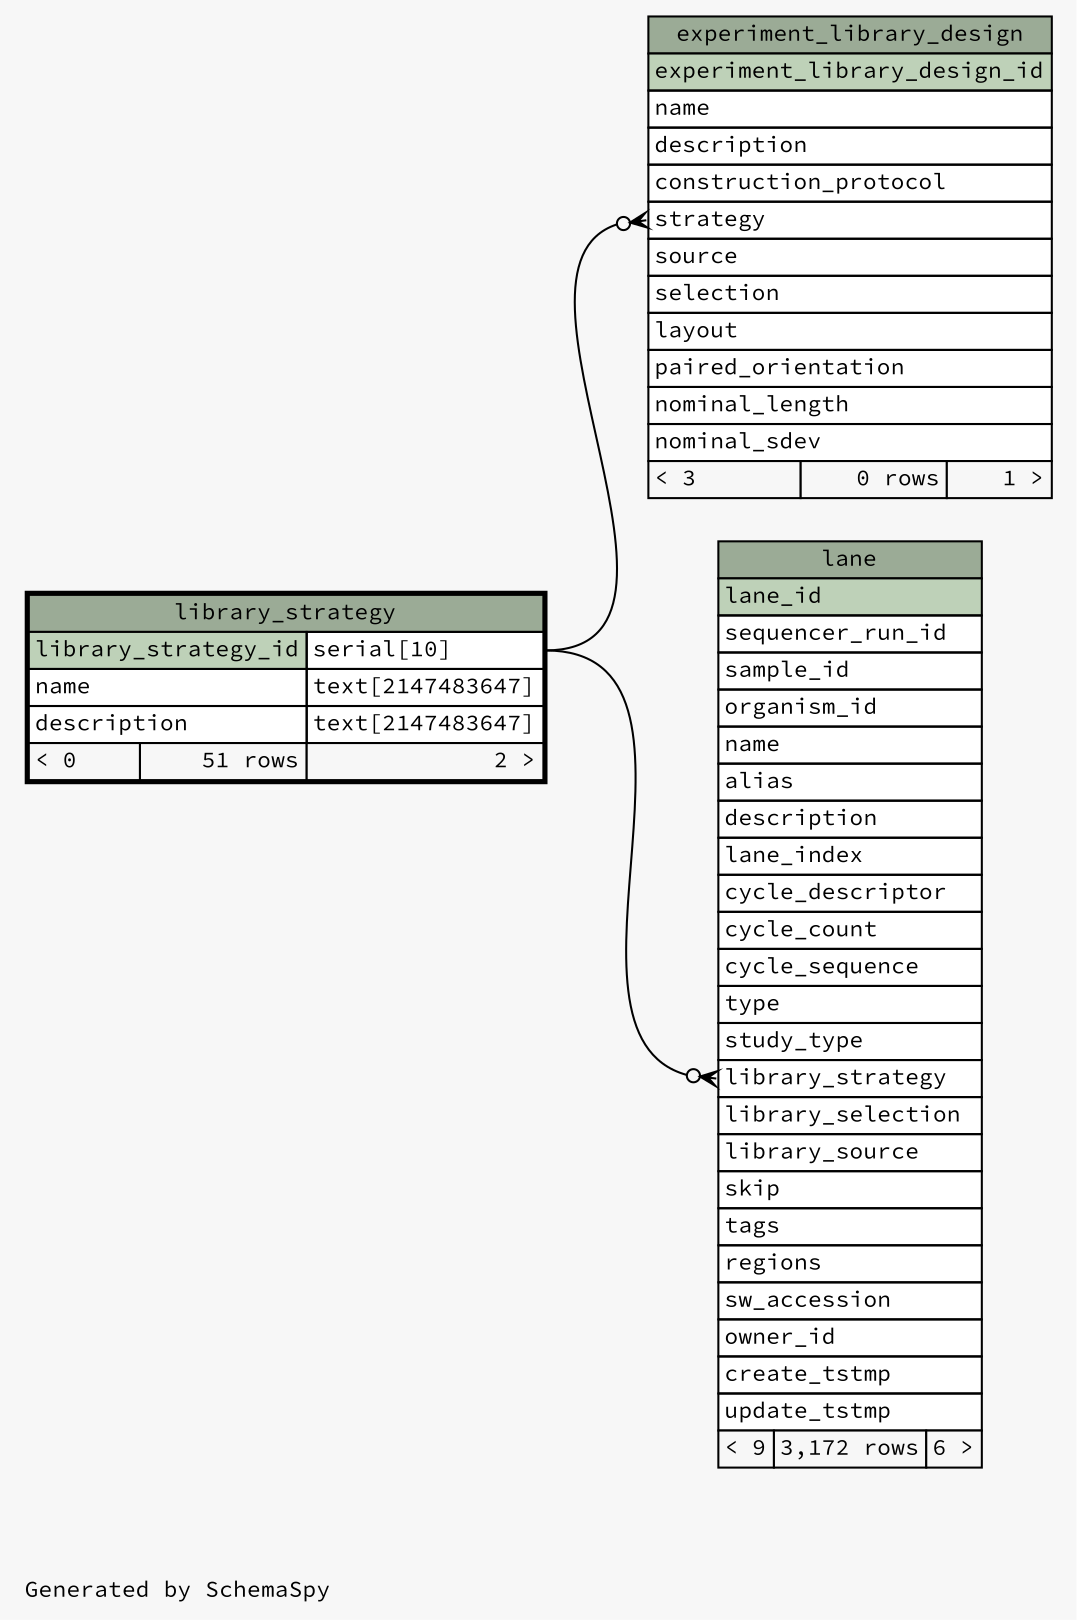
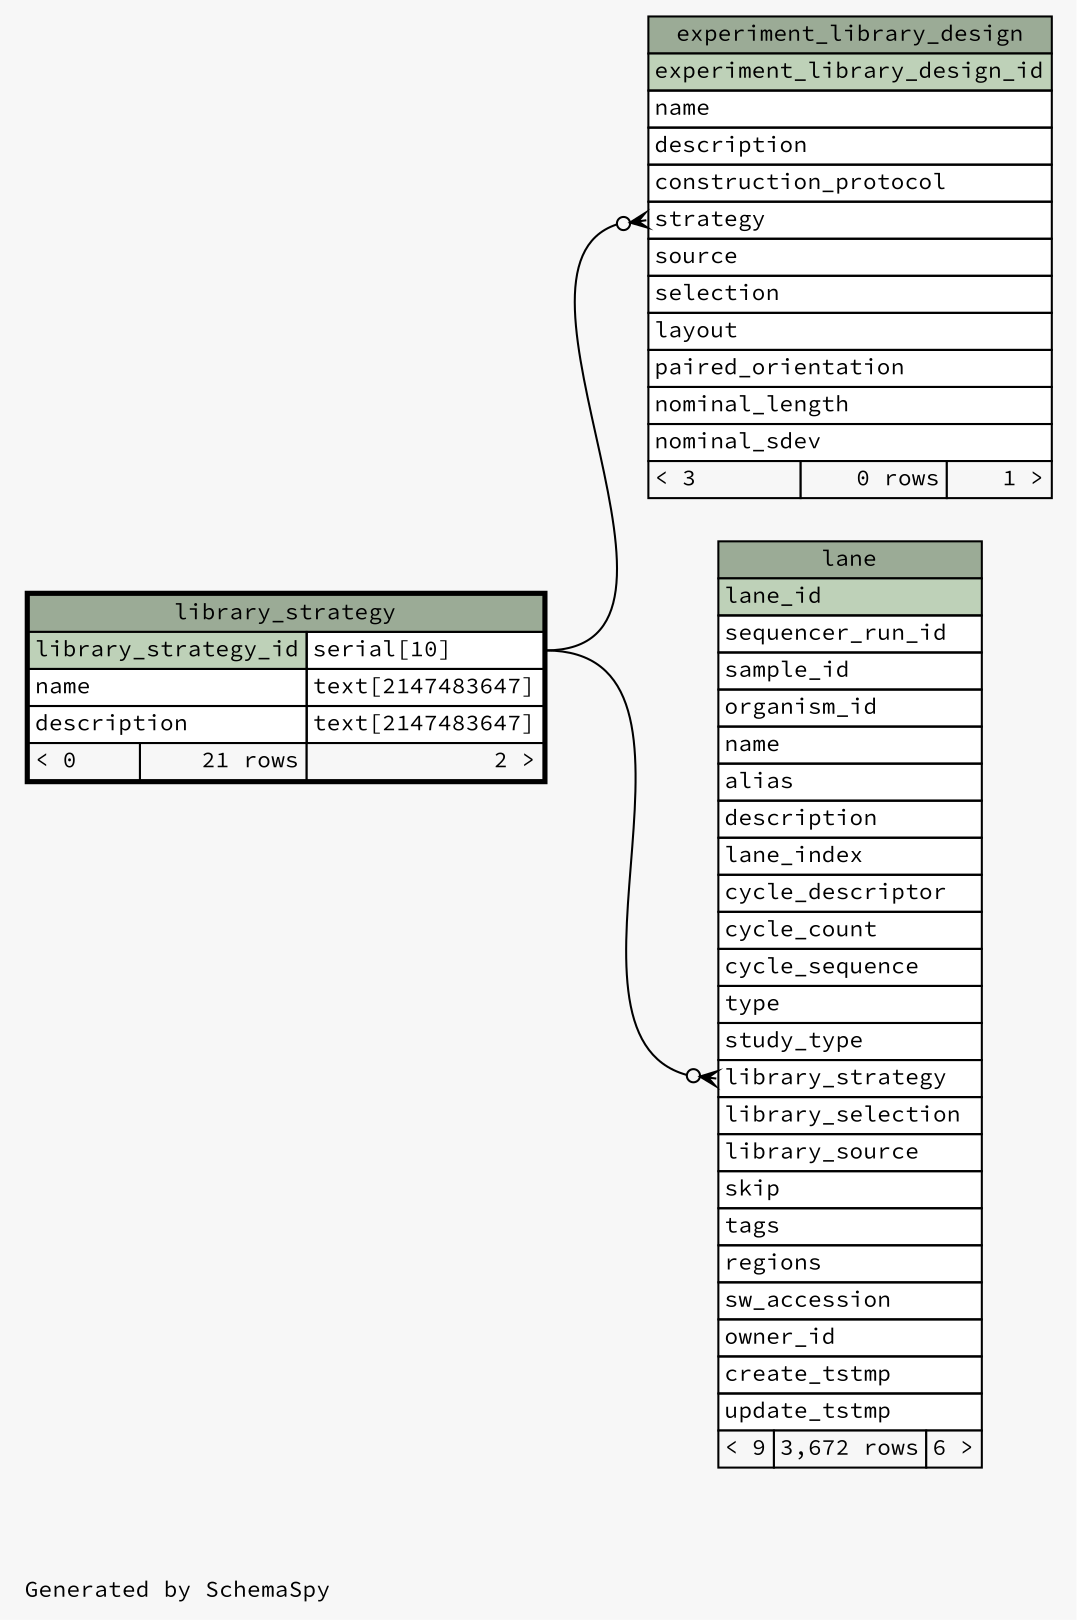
node "library_strategy": text "51 rows" -> "21 rows"
node "lane": text "3,172 rows" -> "3,672 rows"
